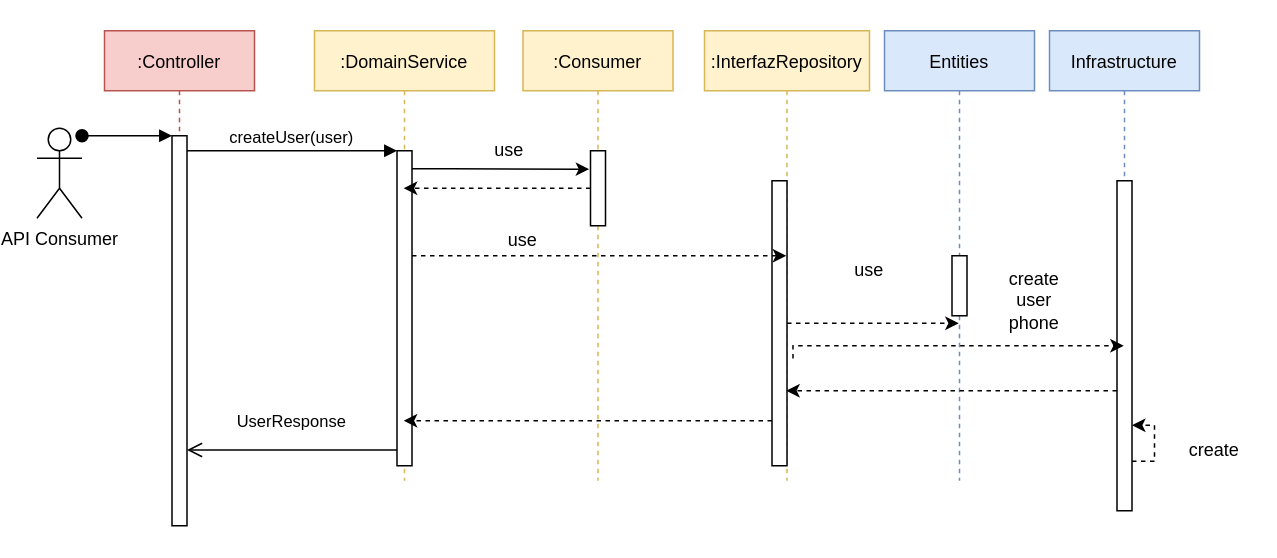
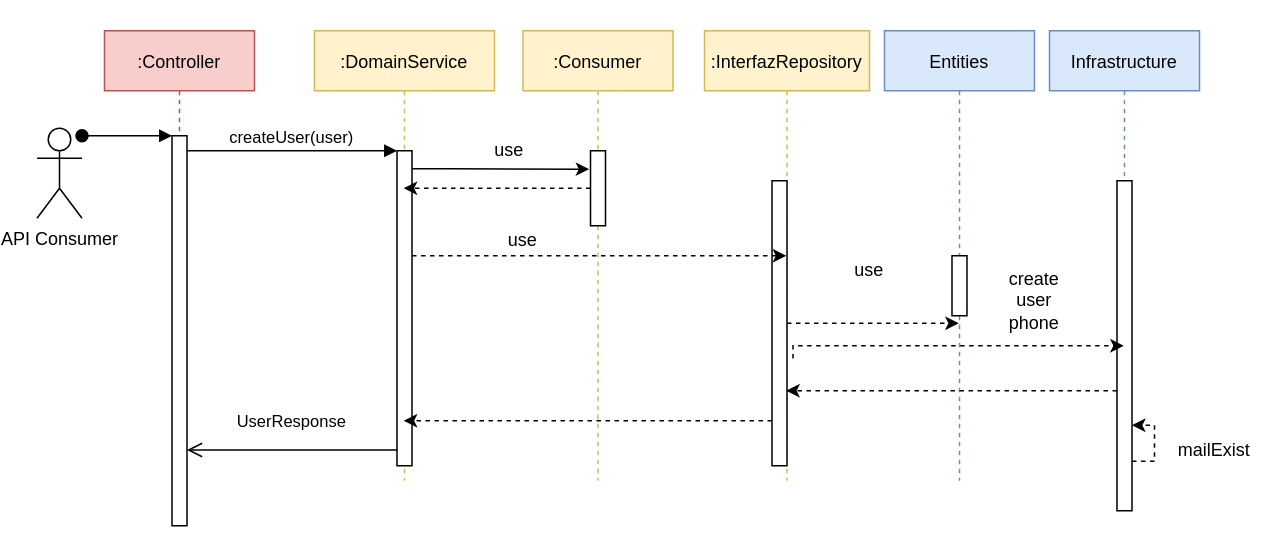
node "create": label "create" -> "mailExist"
